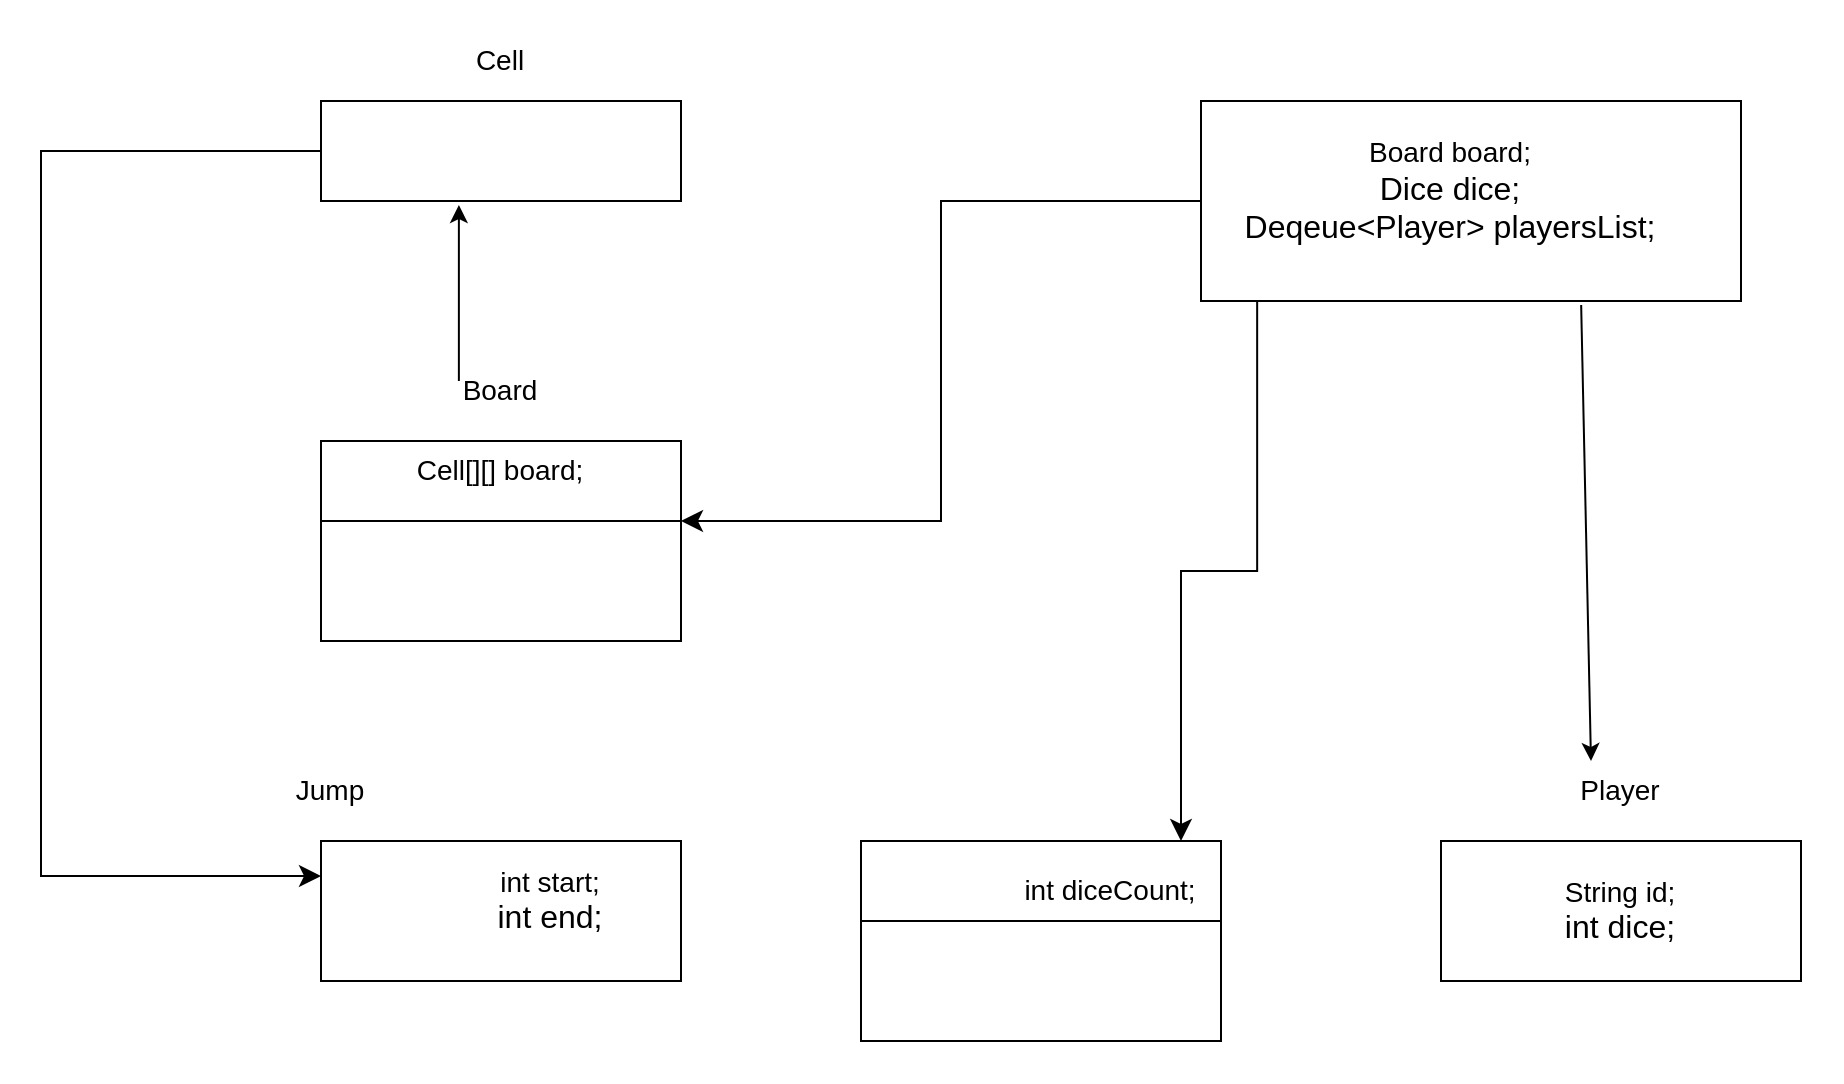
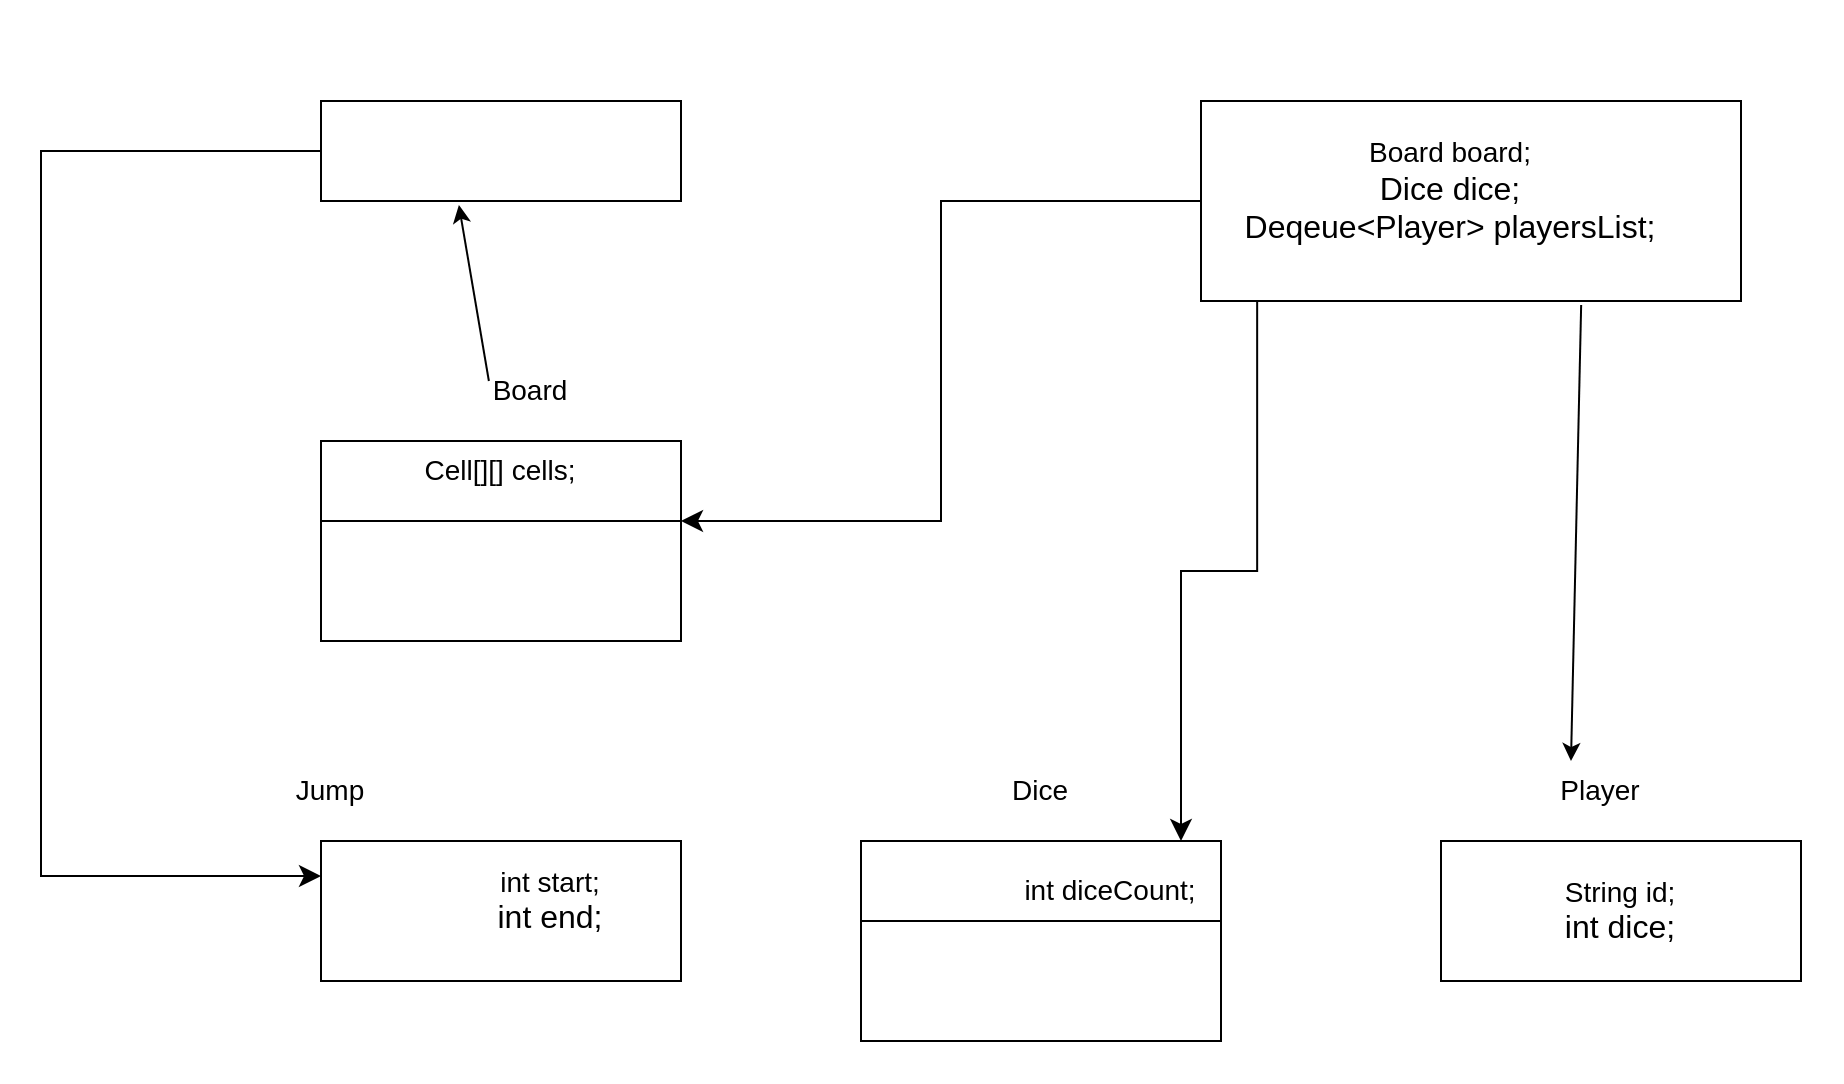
node "Cell": removed
node "Board": moved (501, 391) -> (531, 391)
node "Cell[][] board;": label "Cell[][] board;" -> "Cell[][] cells;"
node "Dice": added
node "Player": moved (1621, 791) -> (1601, 791)
